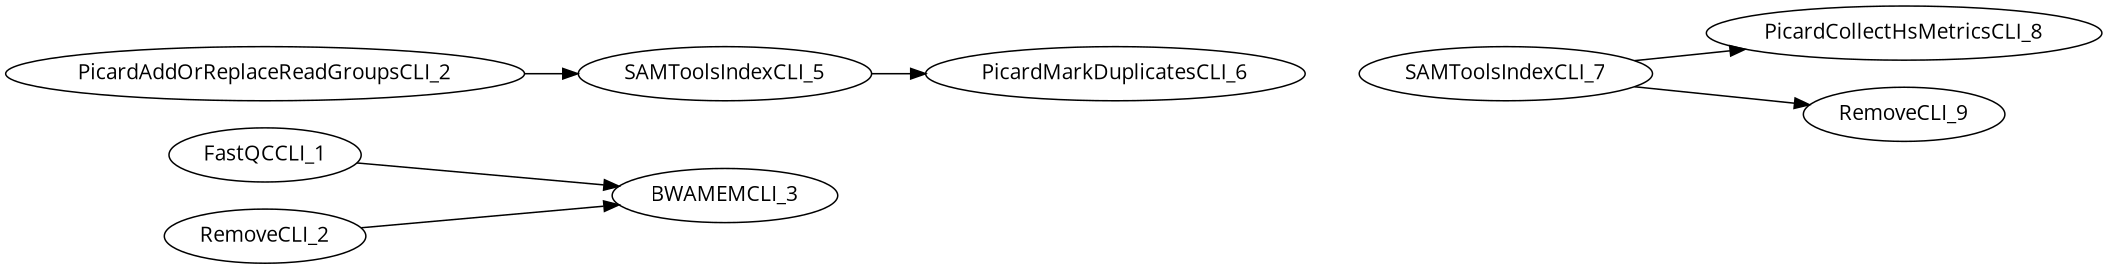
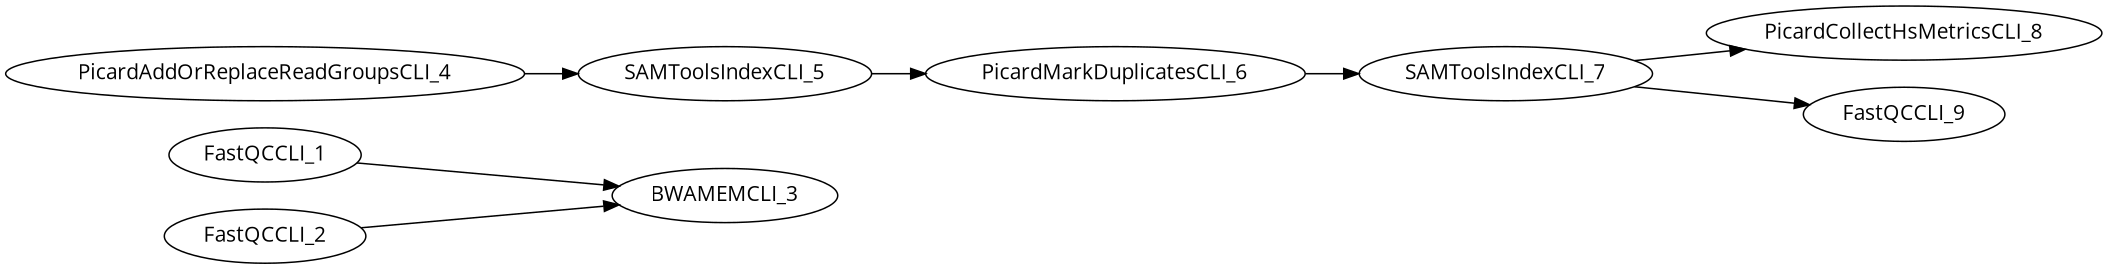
node "PicardAddOrReplaceReadGroupsCLI_2": label "PicardAddOrReplaceReadGroupsCLI_2" -> "PicardAddOrReplaceReadGroupsCLI_4"
edge "PicardMarkDuplicatesCLI_6" -> "SAMToolsIndexCLI_7": added
node "RemoveCLI_9": label "RemoveCLI_9" -> "FastQCCLI_9"
node "RemoveCLI_2": label "RemoveCLI_2" -> "FastQCCLI_2"
